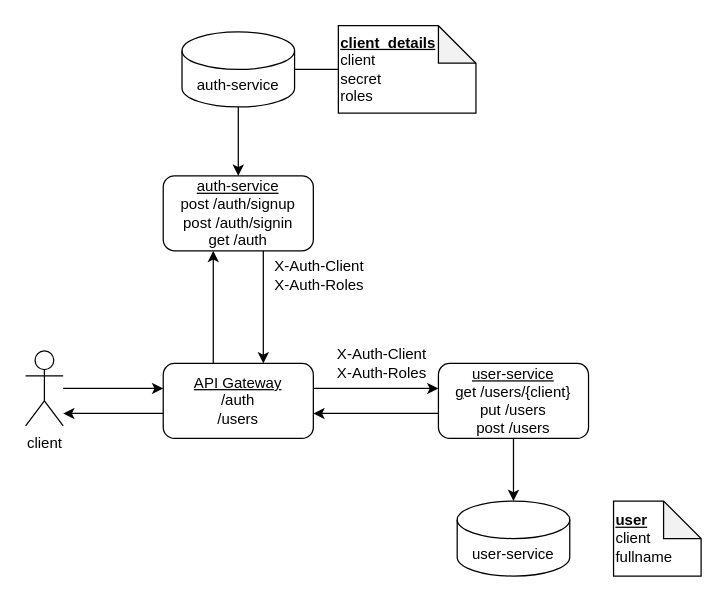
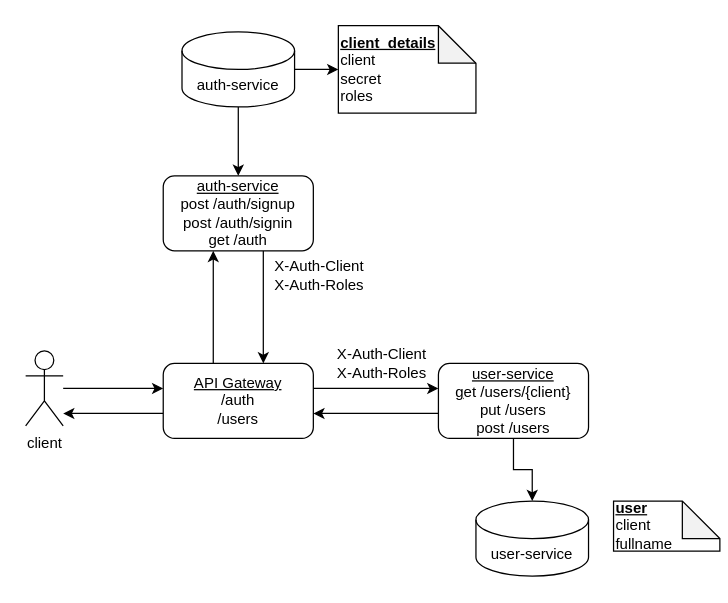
edge "auth-service" -- "client_details client secret roles": arrowhead none -> classic
node "user-service": moved (513, 538) -> (532, 538)
node "user client fullname": size 88x75 -> 106x50
